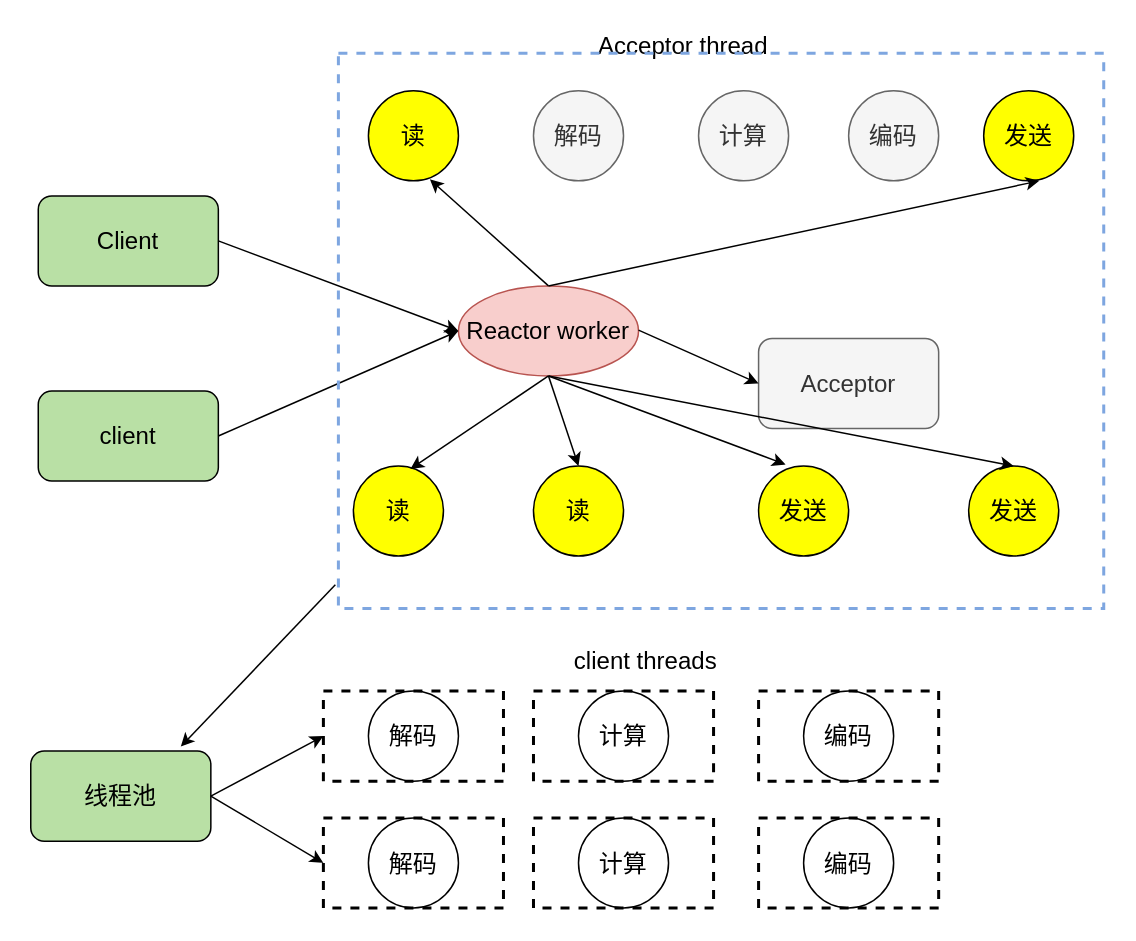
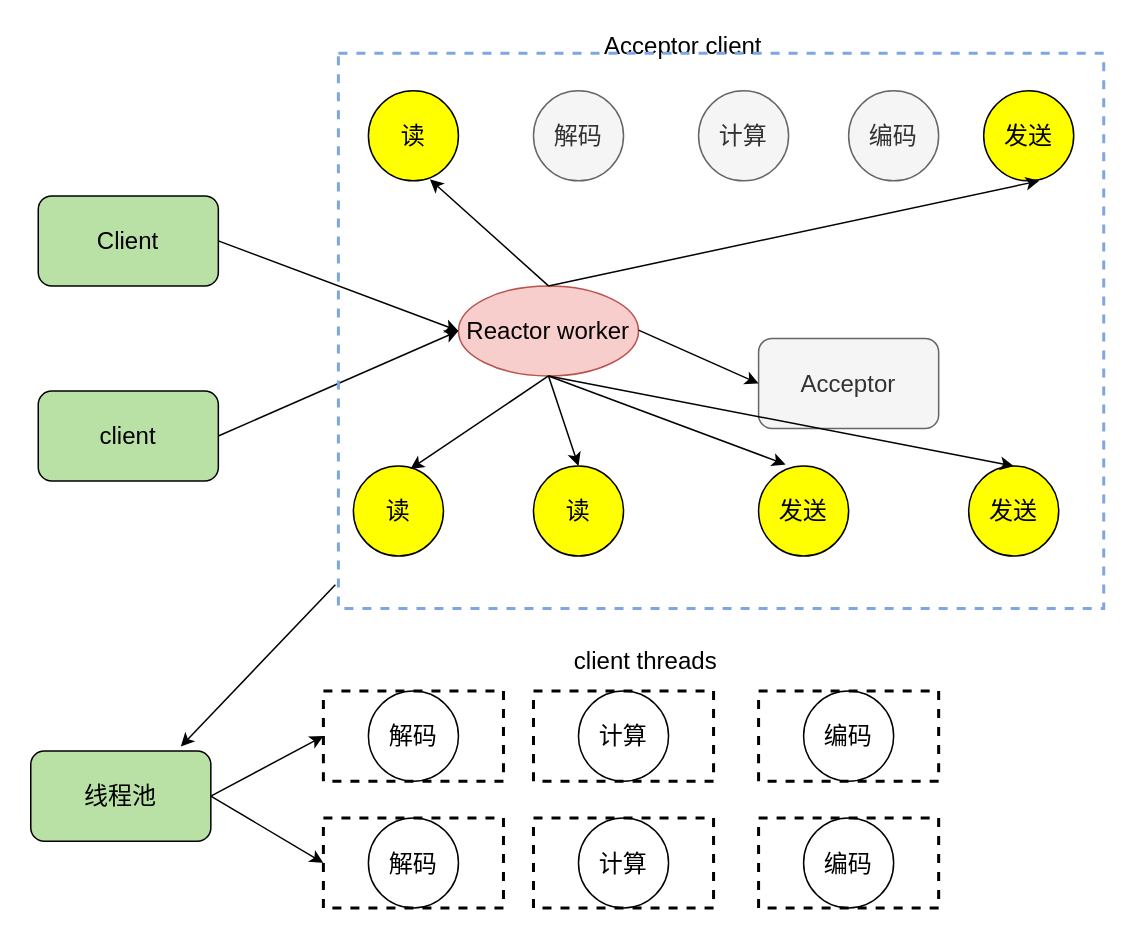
node "Acceptor thread": label "Acceptor thread" -> "Acceptor client"
